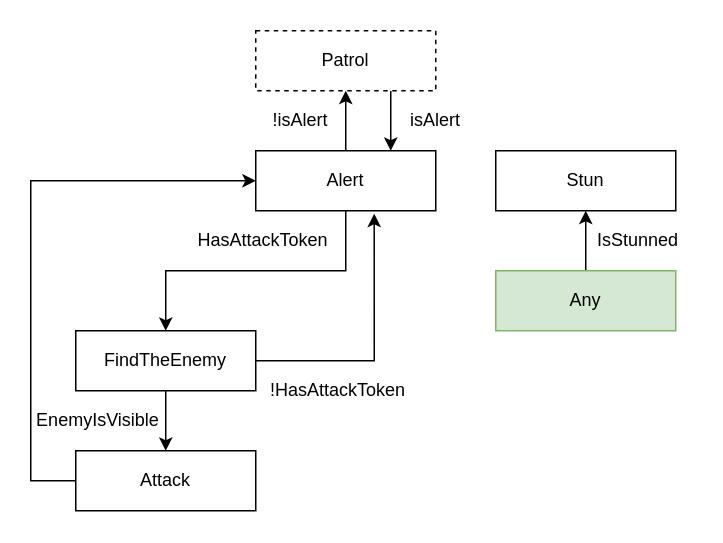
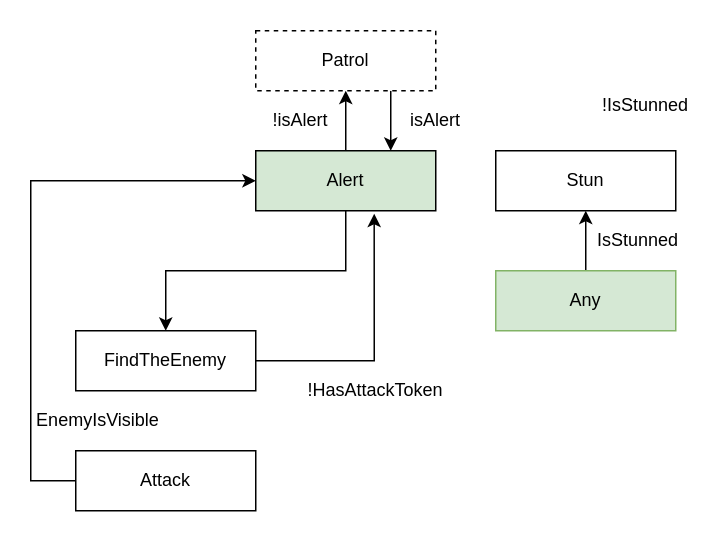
node "!IsStunned": added
node "Alert": fillcolor #ffffff -> #d5e8d4
node "HasAttackToken": removed
node "!HasAttackToken": moved (338, 391) -> (376, 391)
edge "FindTheEnemy" -> "Attack": removed
